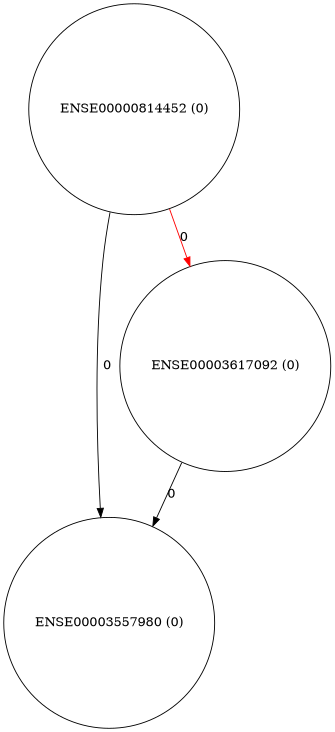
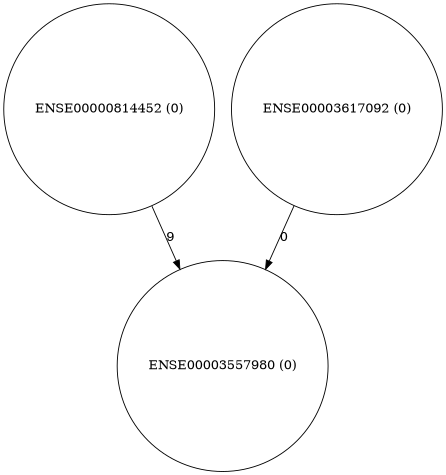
edge "ENSE00000814452 (0)" -> "ENSE00003617092 (0)": removed, label "0"
edge "ENSE00000814452 (0)" -> "ENSE00003557980 (0)": label "0" -> "9"
